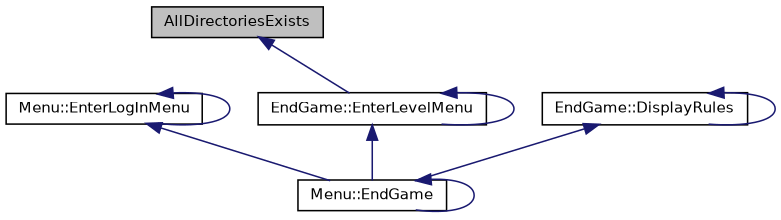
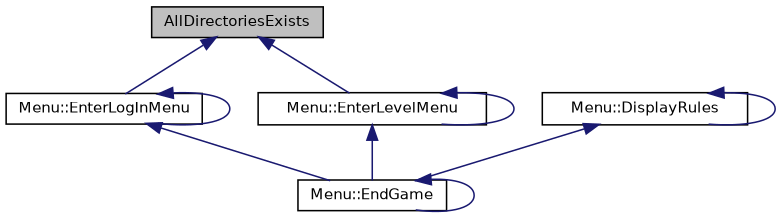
edge "Menu::EnterLogInMenu" -> "AllDirectoriesExists": added
node "EndGame::EnterLevelMenu": label "EndGame::EnterLevelMenu" -> "Menu::EnterLevelMenu"
node "EndGame::DisplayRules": label "EndGame::DisplayRules" -> "Menu::DisplayRules"
